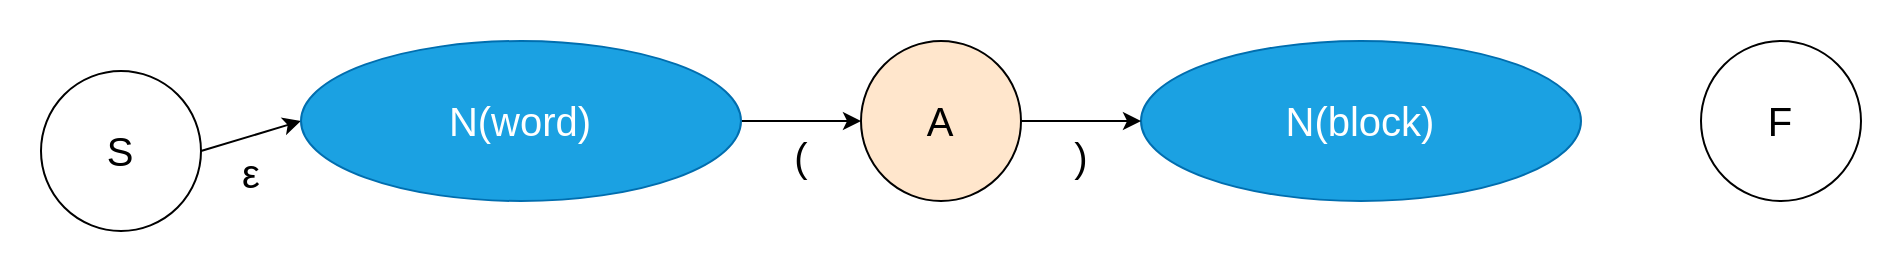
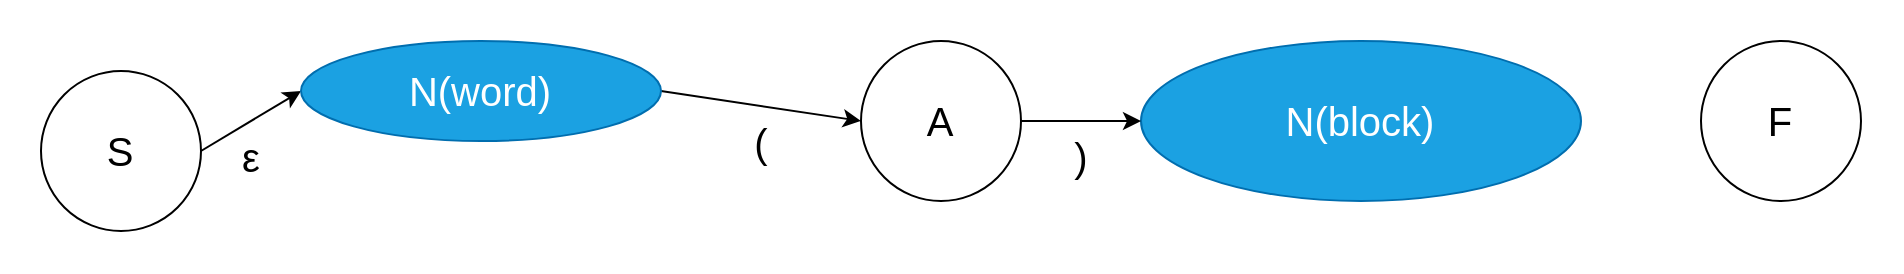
node "N(word)": size 440x160 -> 360x100
node "A": fillcolor #ffe6cc -> #ffffff
